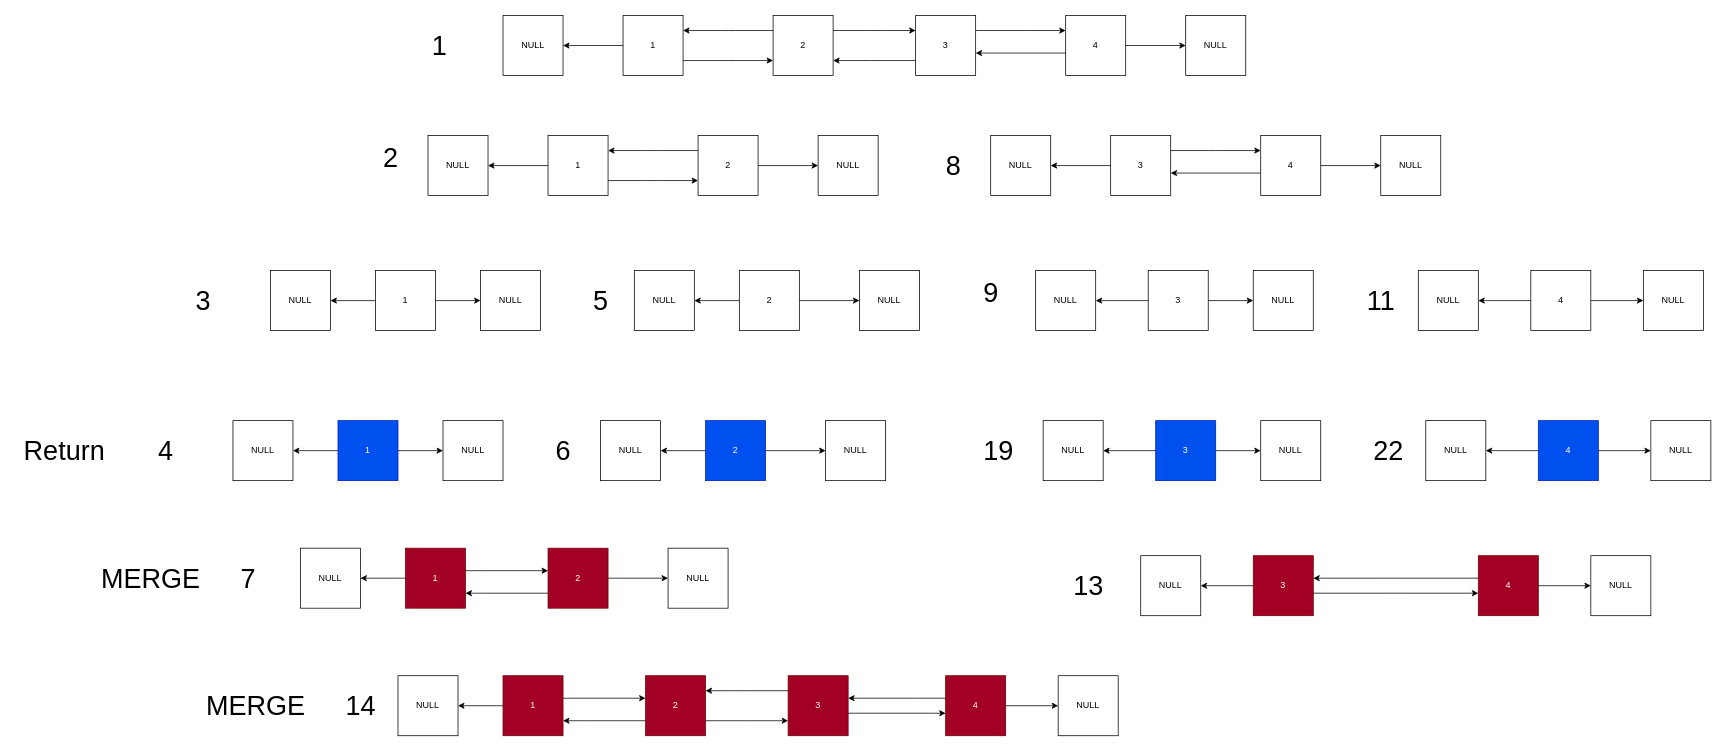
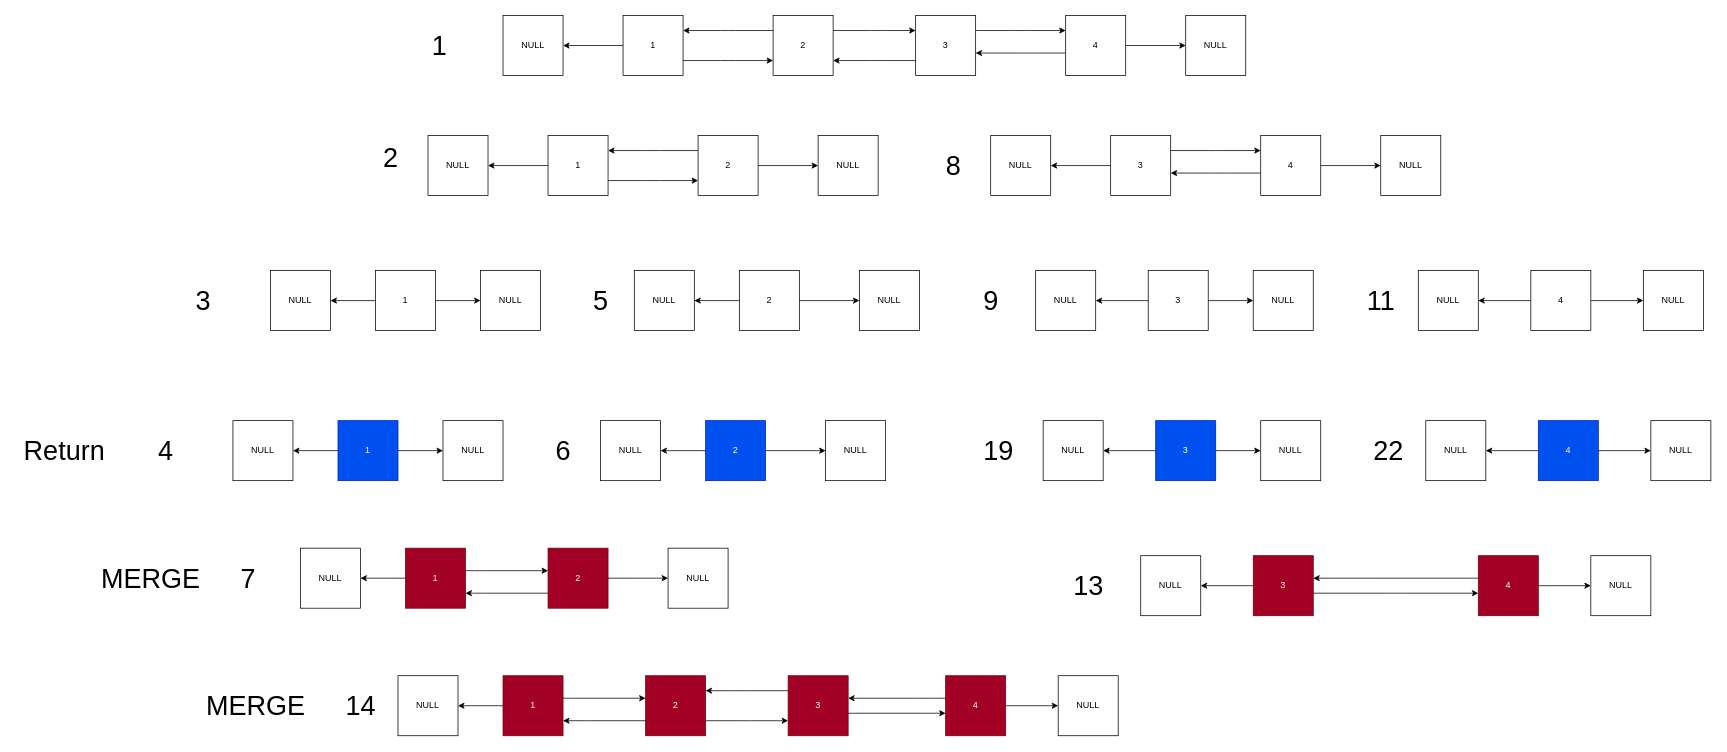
node "9": moved (990, 293) -> (990, 300)
